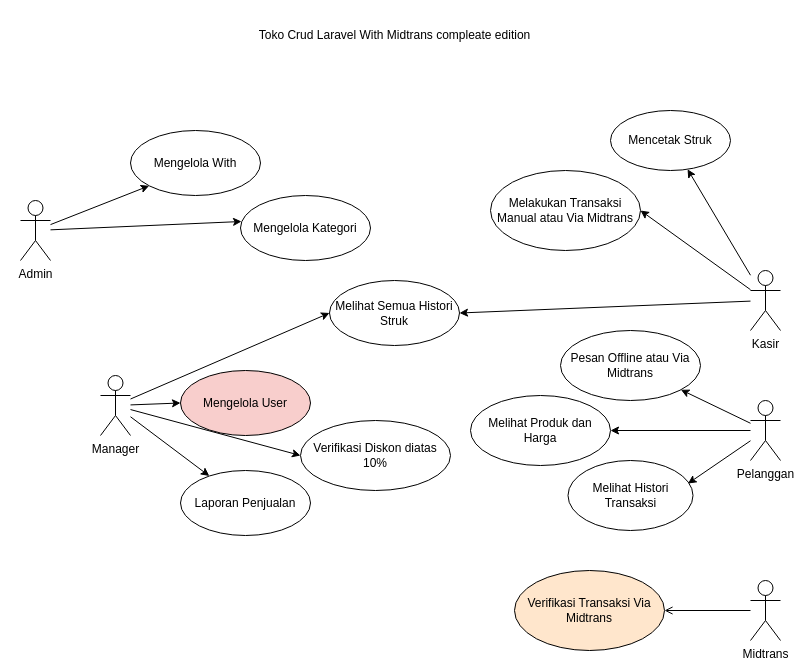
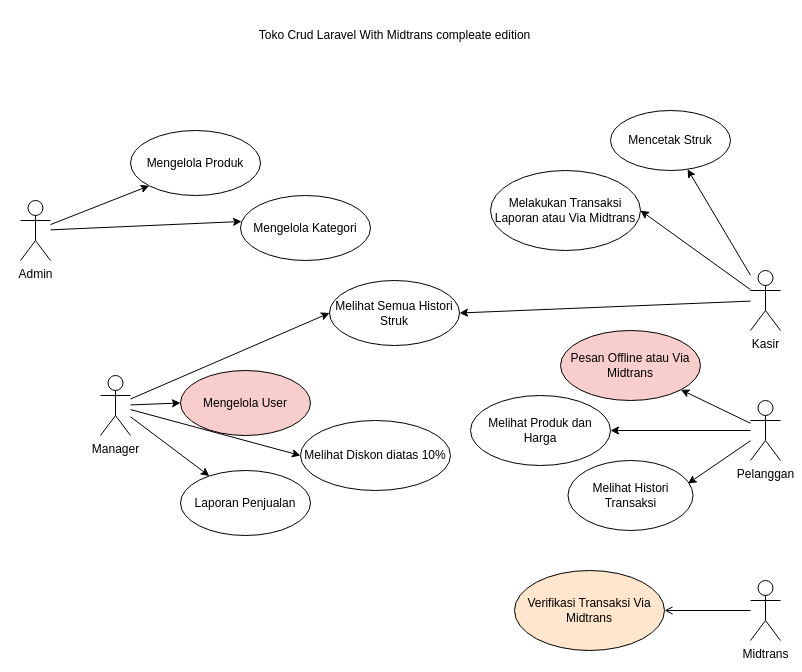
node "Mengelola With": label "Mengelola With" -> "Mengelola Produk"
node "Melakukan Transaksi Manual atau Via Midtrans": label "Melakukan Transaksi Manual atau Via Midtrans" -> "Melakukan Transaksi Laporan atau Via Midtrans"
node "Pesan Offline atau Via Midtrans": fillcolor #ffffff -> #f8cecc
node "Verifikasi Diskon diatas 10%": label "Verifikasi Diskon diatas 10%" -> "Melihat Diskon diatas 10%"
